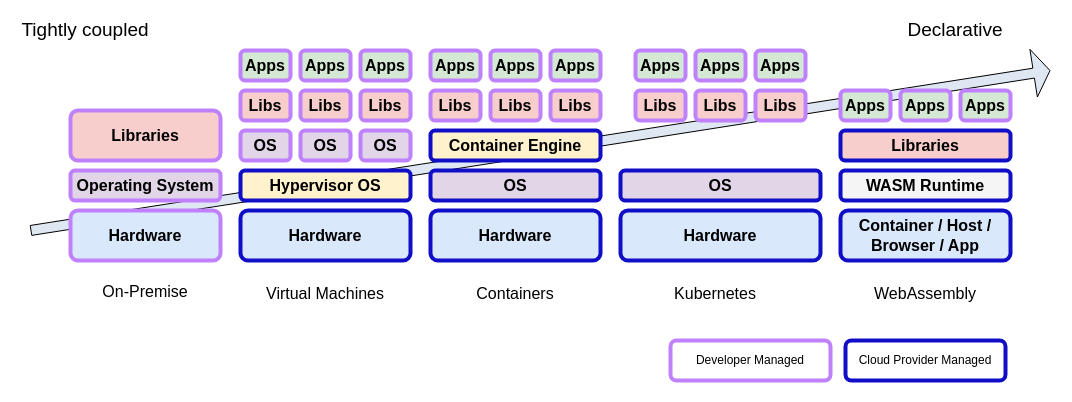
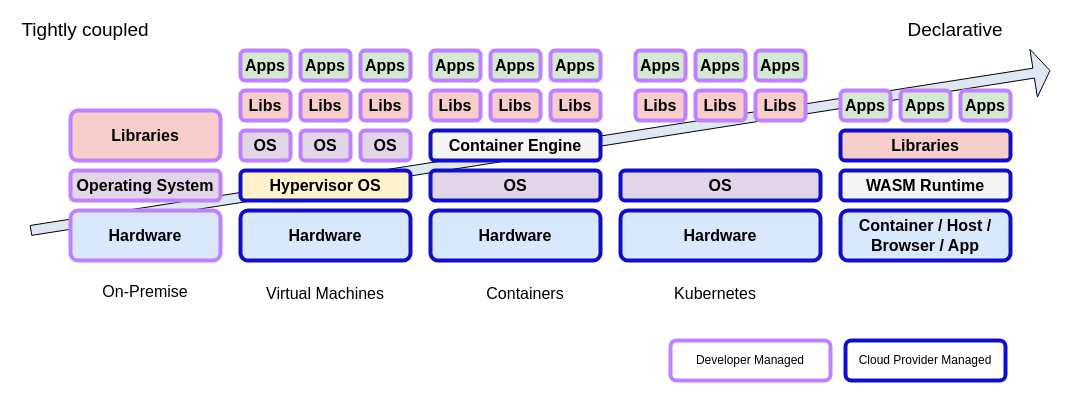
node "Container Engine": fillcolor #fff2cc -> #f5f5f5
node "Containers": moved (516, 294) -> (526, 294)
node "WebAssembly": removed
